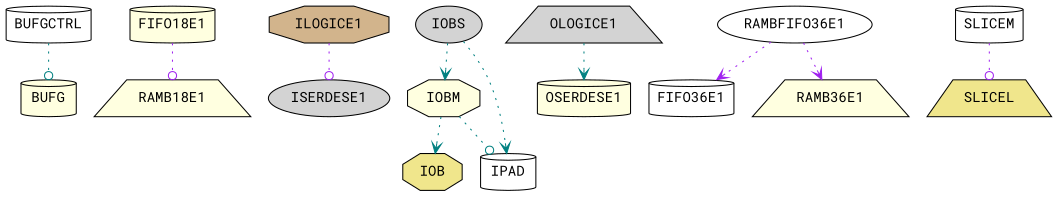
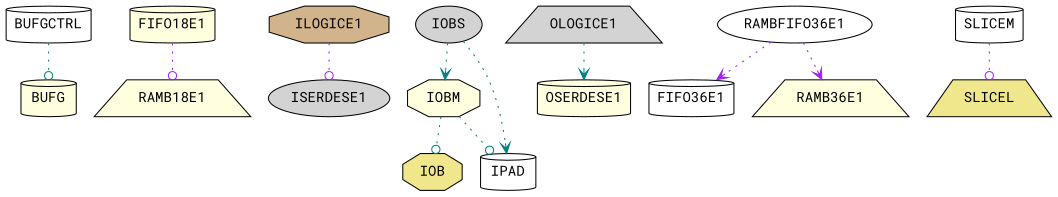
edge "IOBM" -> "IOB": arrowhead vee -> odot
